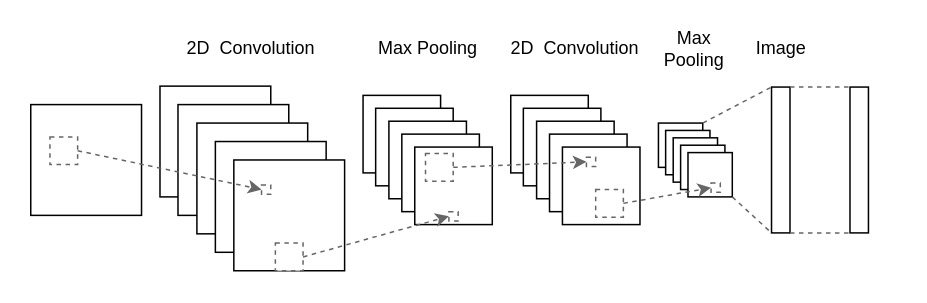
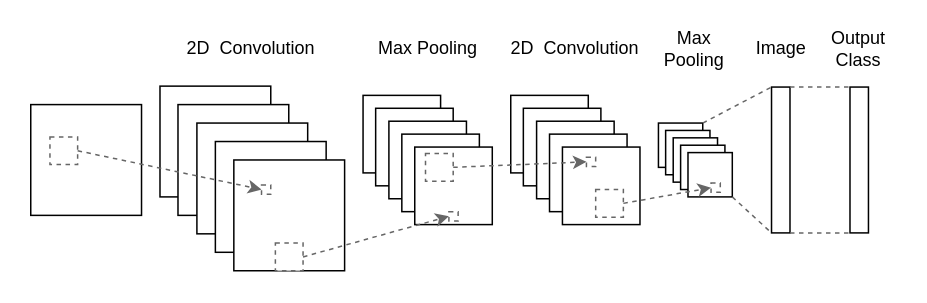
node "Output Class": added
